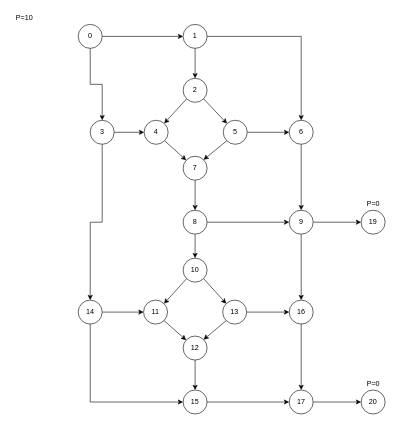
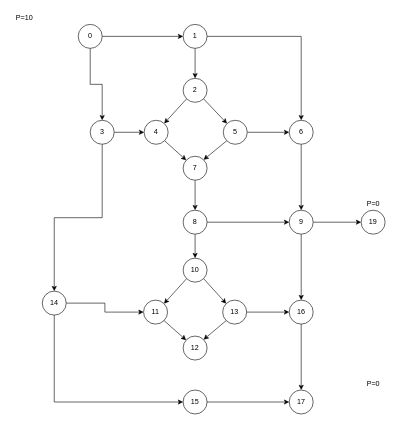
node "14": moved (90, 312) -> (54, 303)
edge "12" -> "15": removed
edge "17" -> "20": removed
node "20": removed
